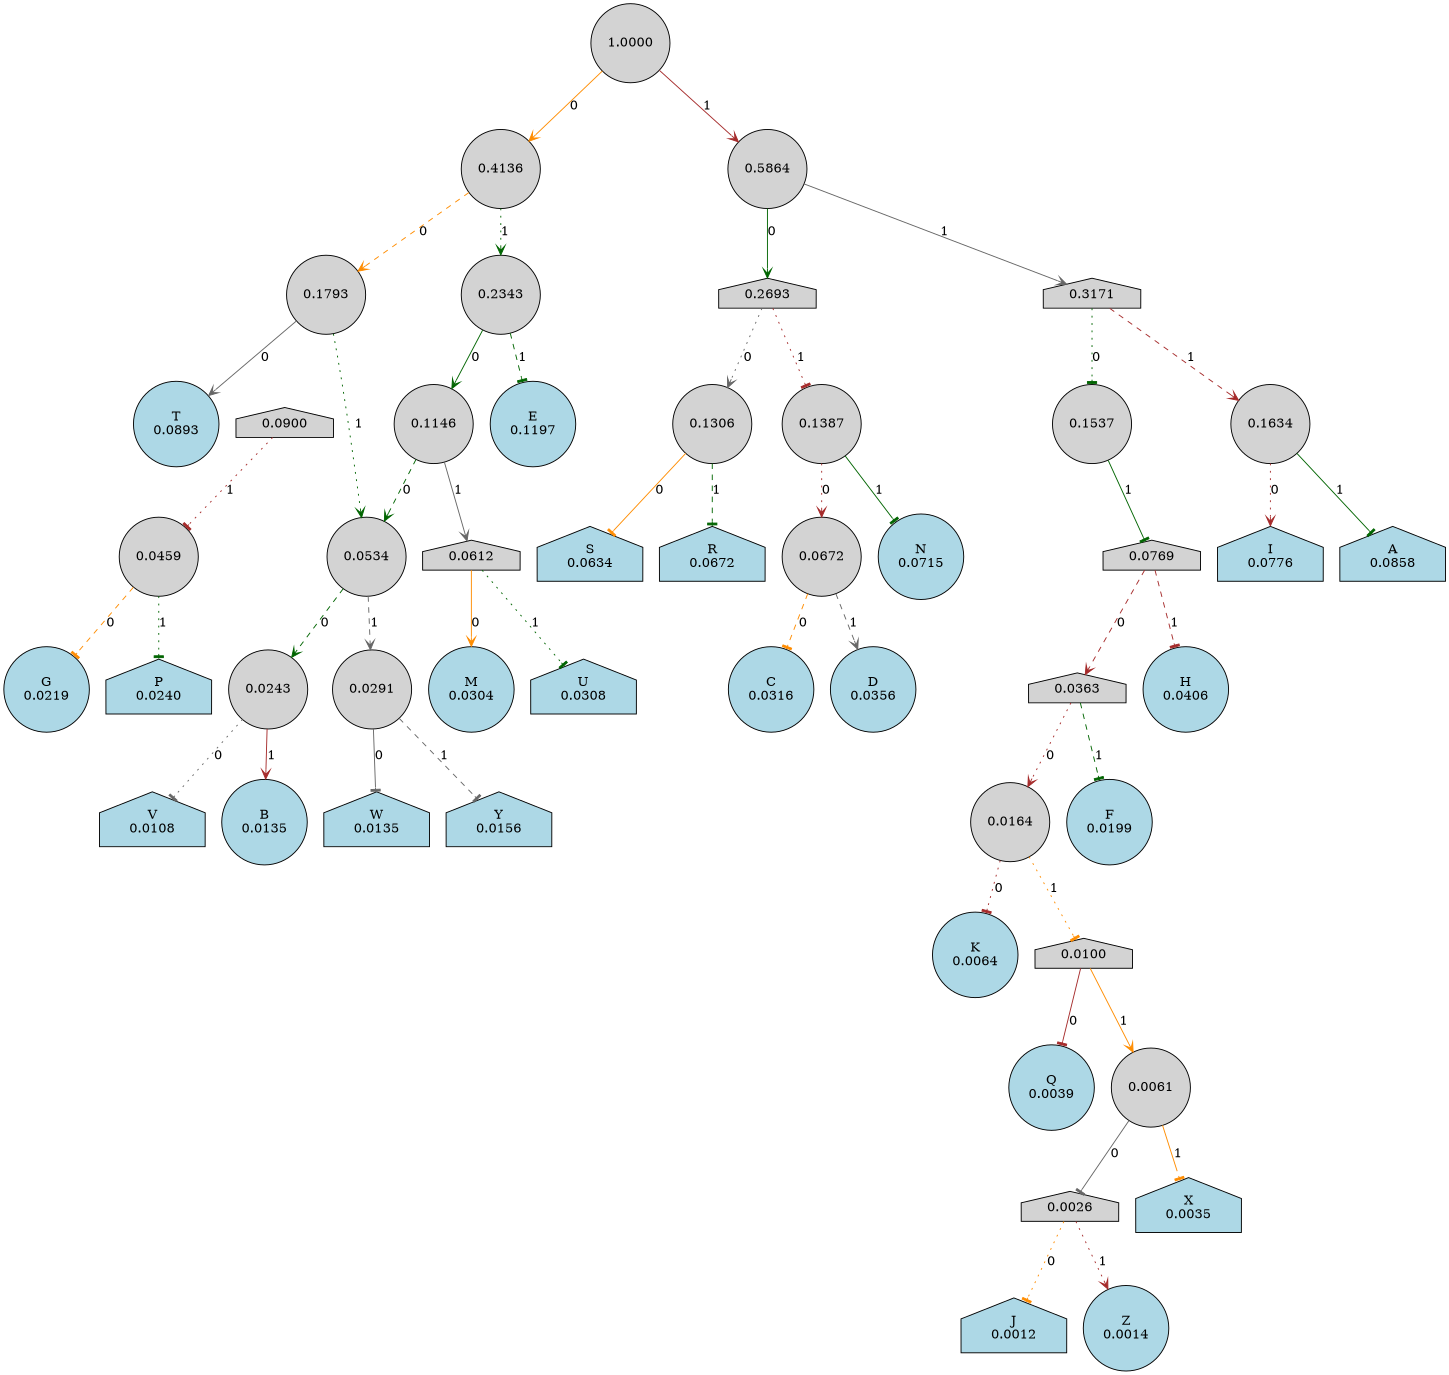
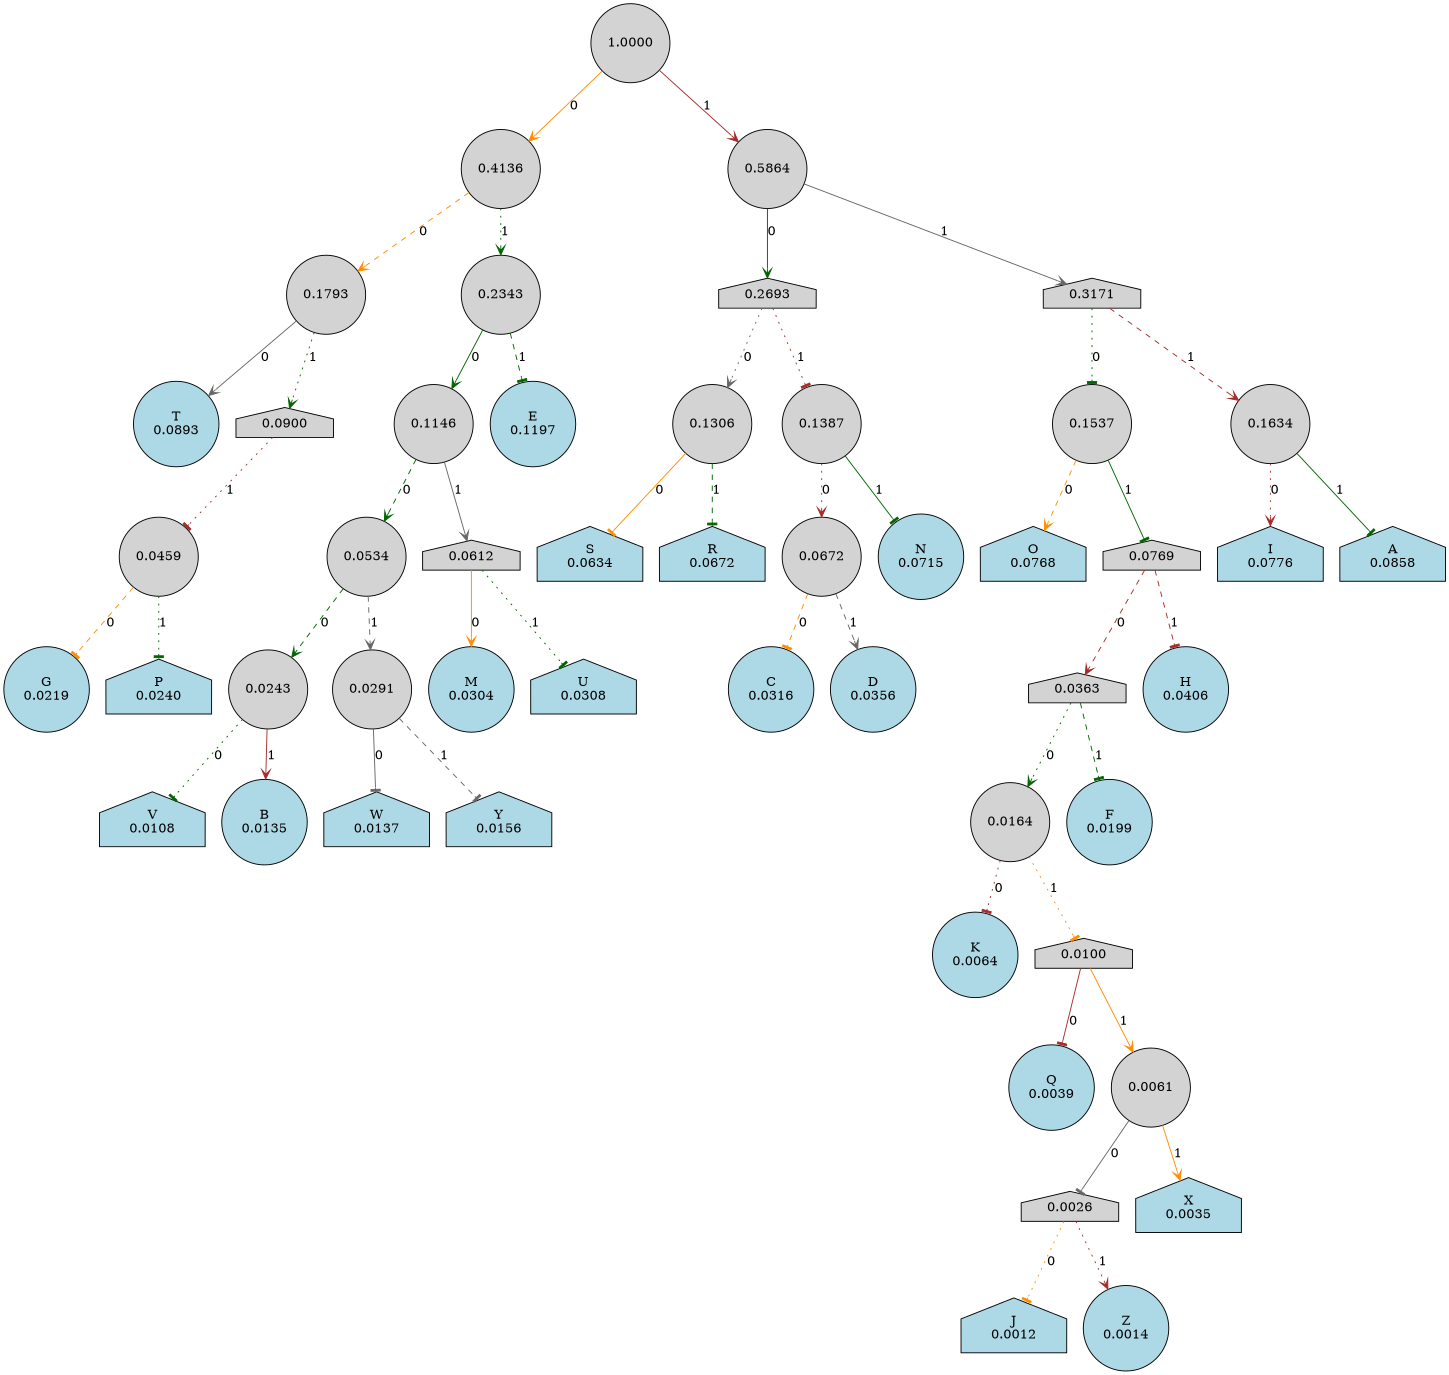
edge "0.1793" -> "0.0534": now "0.1793" -> "0.0900"
node "O 0.0768": added
edge "0.0363" -> "0.0164": color brown -> darkgreen
edge "0.0243" -> "V 0.0108": color gray40 -> darkgreen
node "W 0.0135": label "W 0.0135" -> "W 0.0137"
edge "0.0061" -> "X 0.0035": arrowhead tee -> vee
